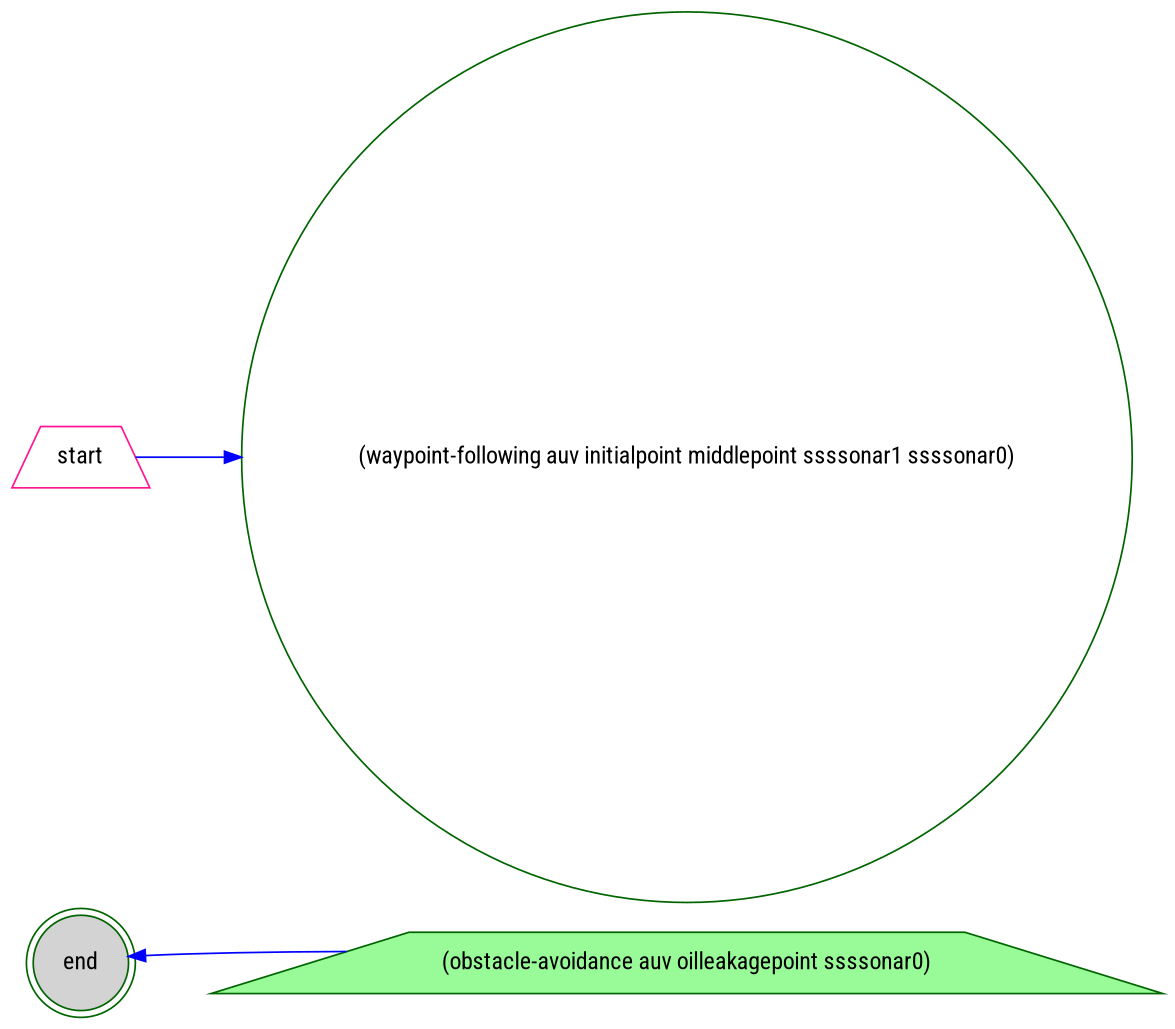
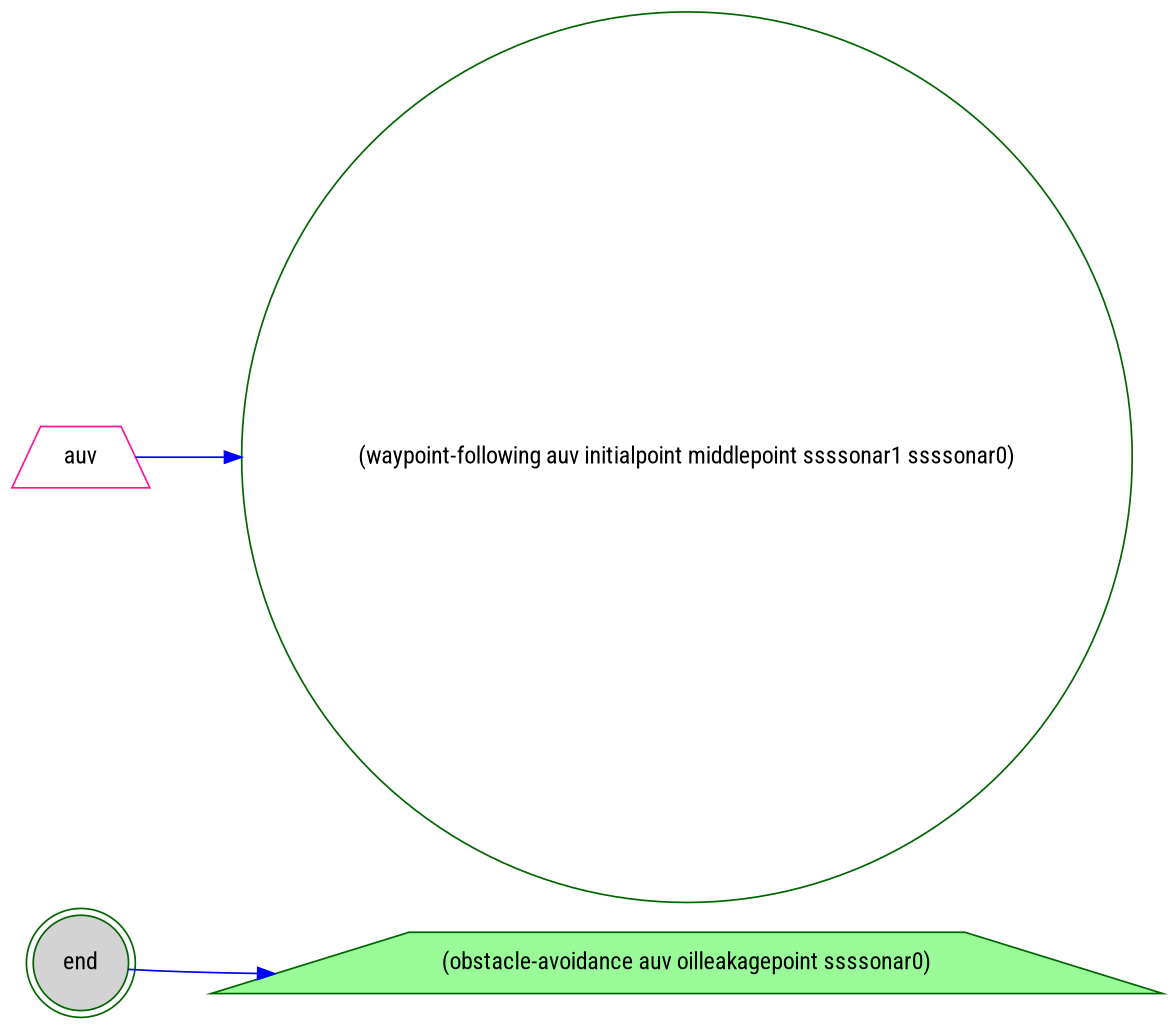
node "start": label "start" -> "auv"
edge "(obstacle-avoidance auv oilleakagepoint ssssonar0)" -> "end": reversed
